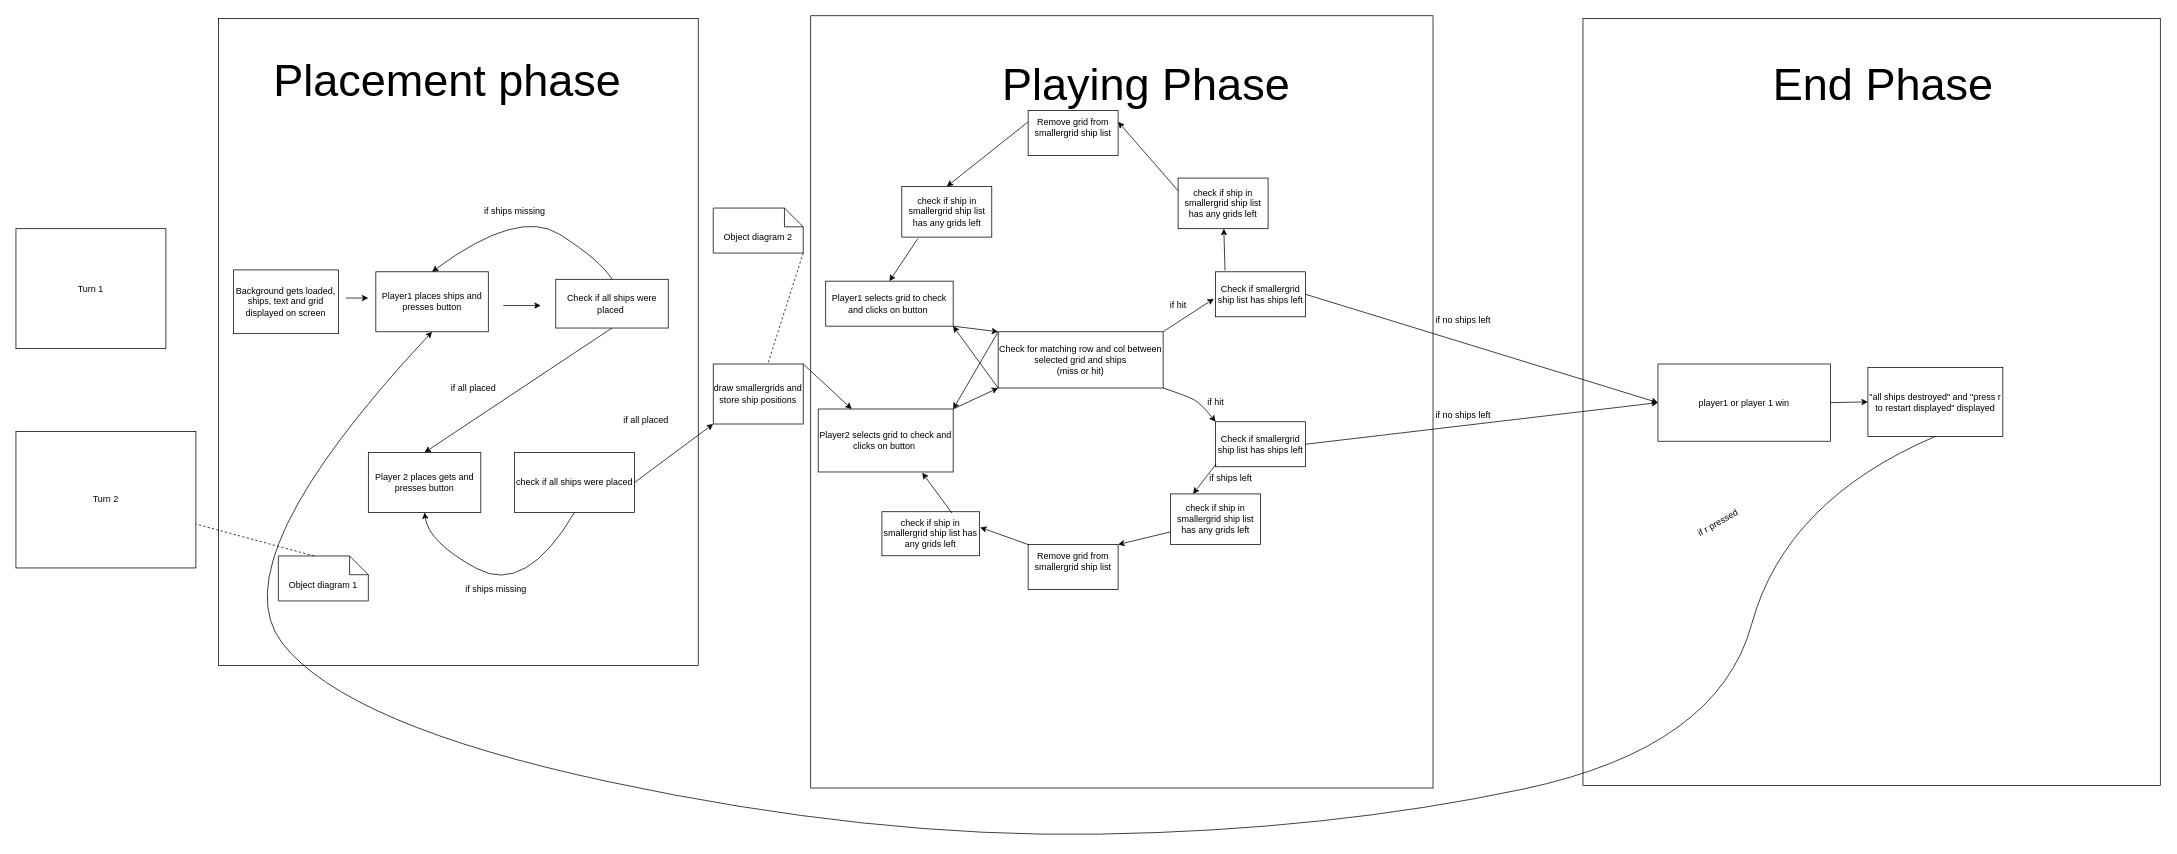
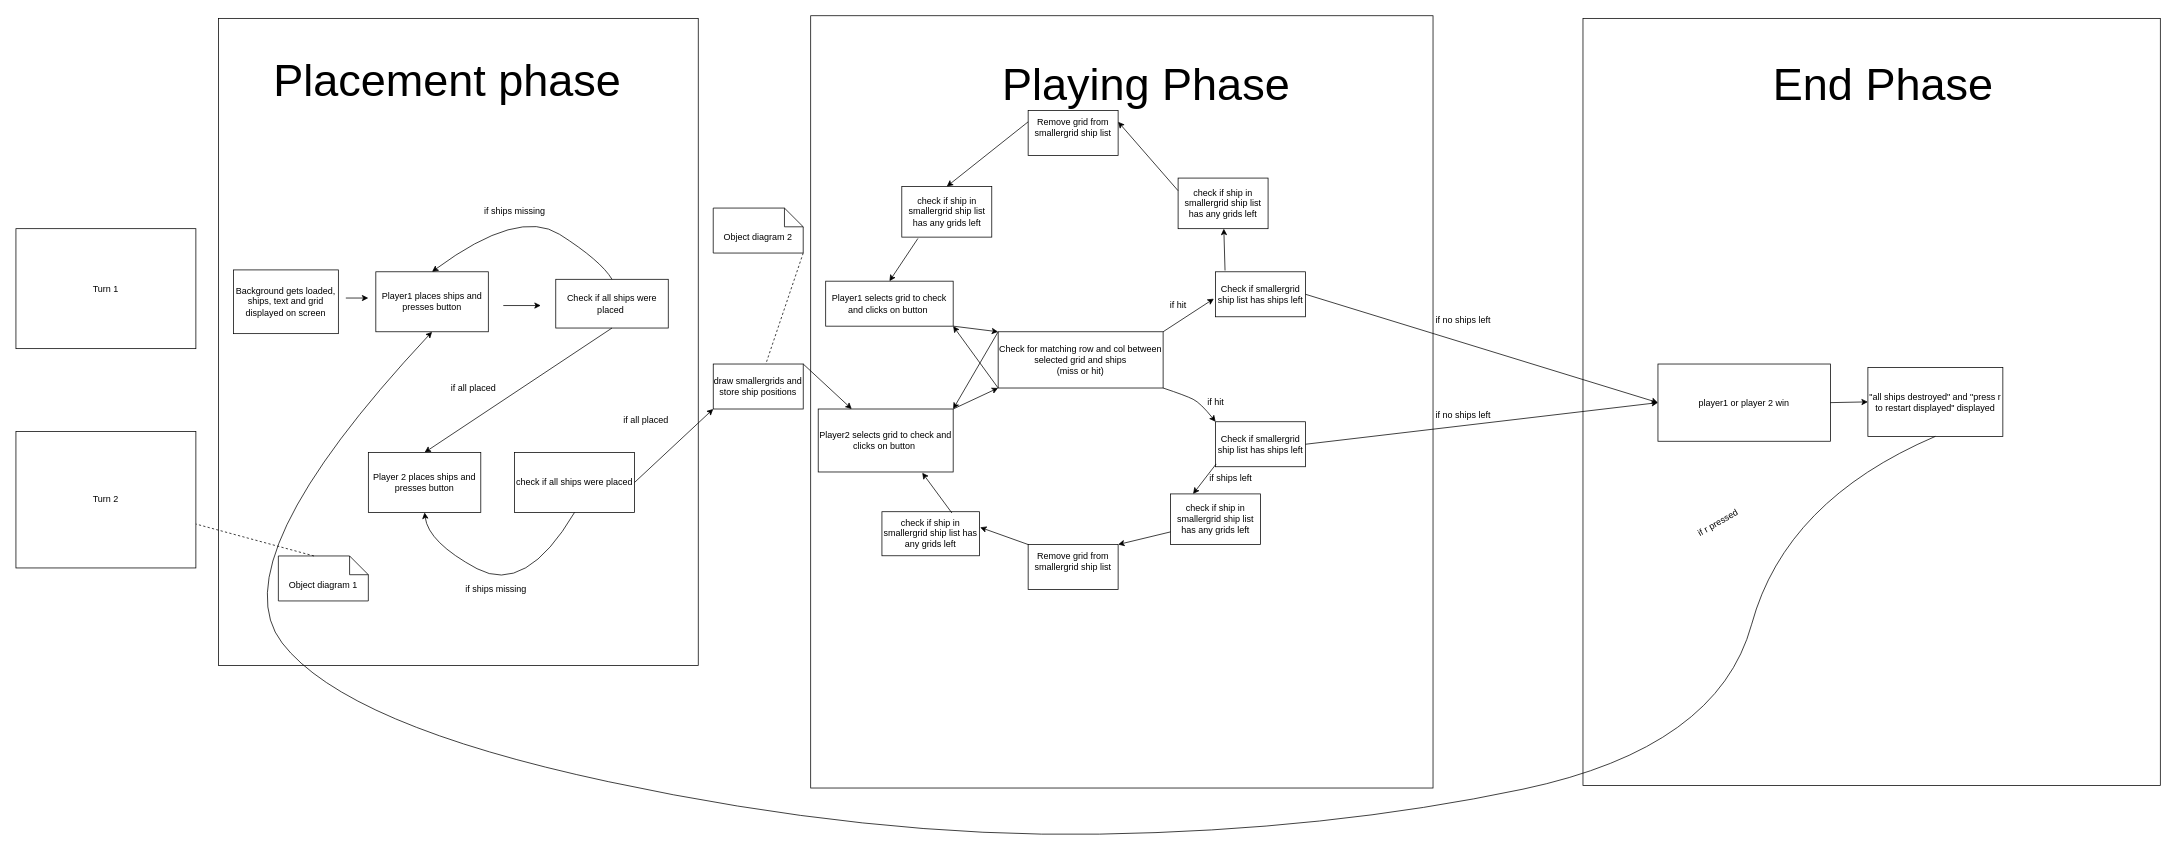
node "Turn 1": size 150x120 -> 180x120
node "draw smallergrids and store ship positions": size 90x60 -> 90x45
node "player1 or player 1 win": label "player1 or player 1 win" -> "player1 or player 2 win"
node "Player 2 places gets and presses button": label "Player 2 places gets and presses button" -> "Player 2 places ships and presses button"
